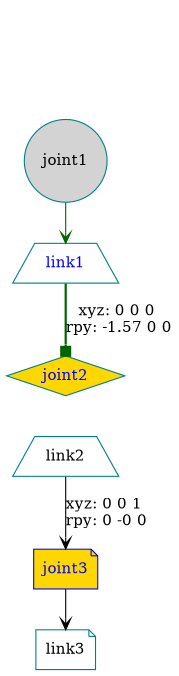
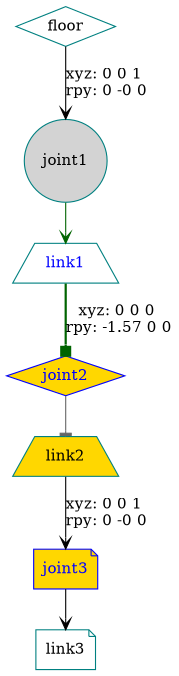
node "floor": added
node "joint2": color teal -> blue
edge "joint2" -> "link2": added
node "link2": fillcolor white -> gold
